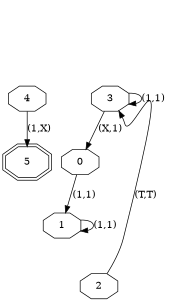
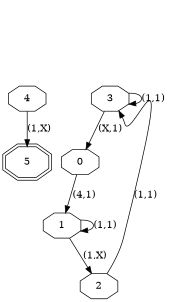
edge "0" -> "1": label "(1,1)" -> "(4,1)"
edge "2" -> "3": label "(T,T)" -> "(1,1)"
edge "1" -> "2": added, label "(1,X)"
